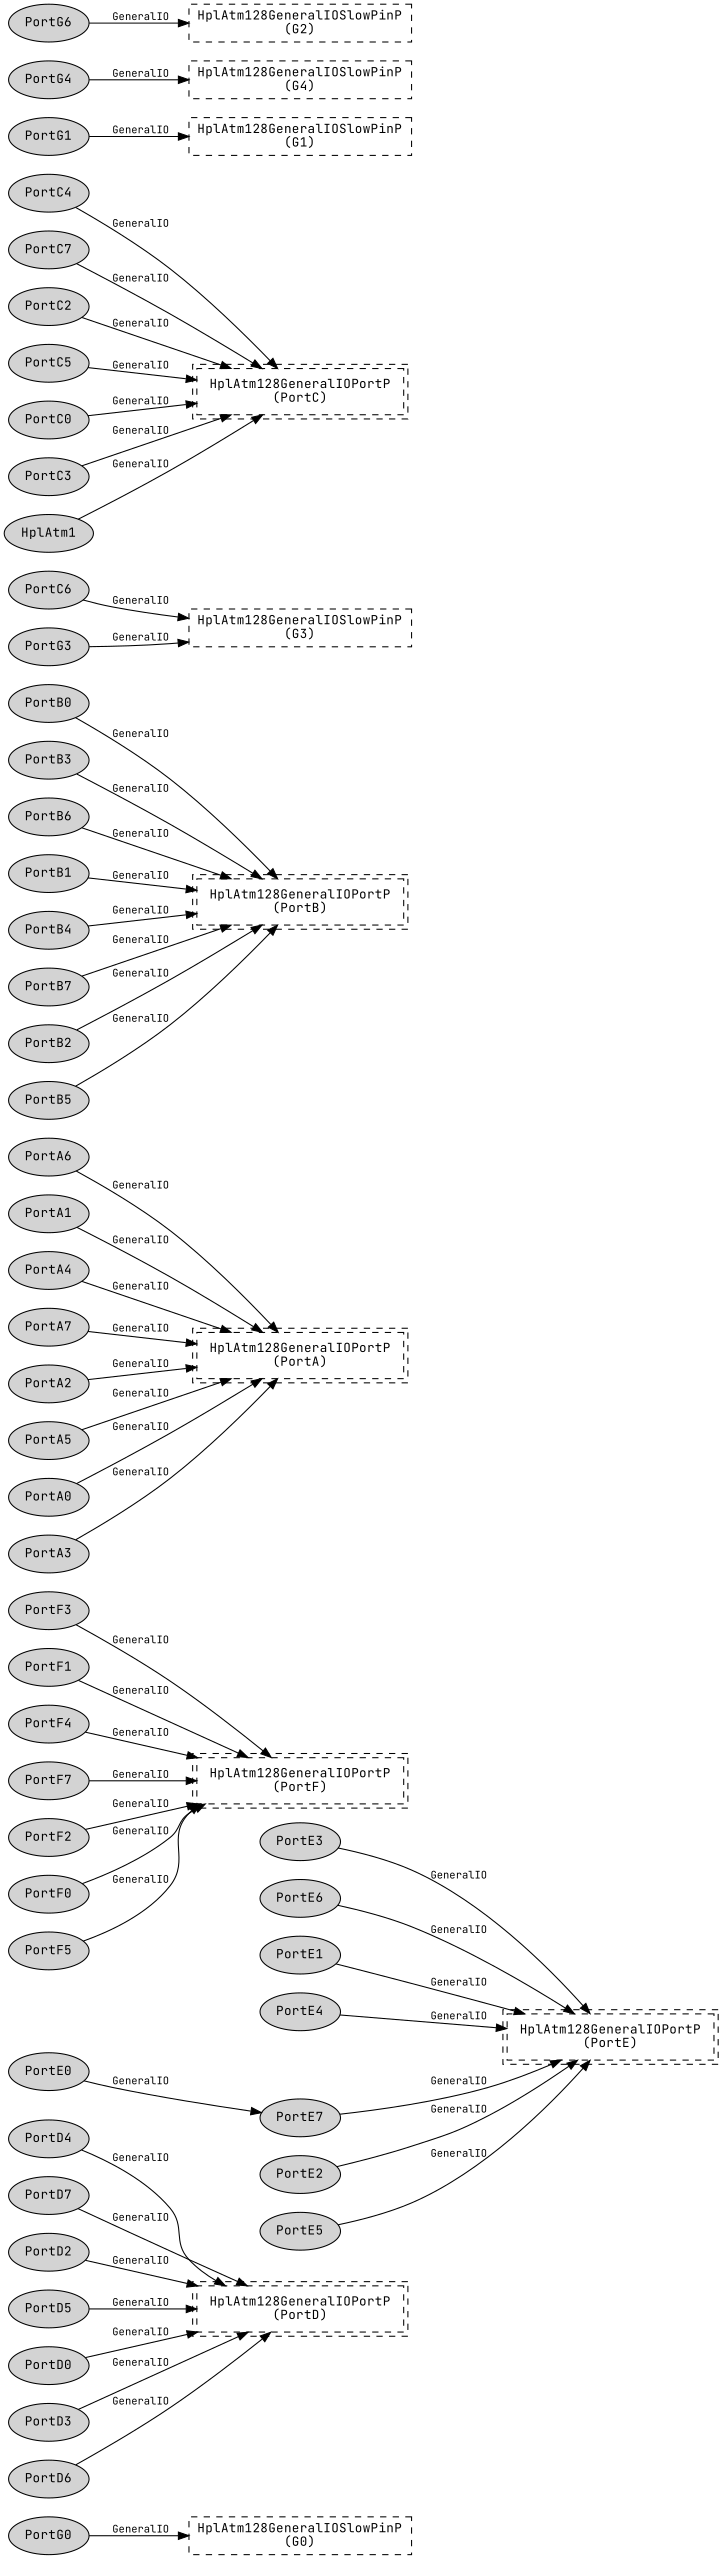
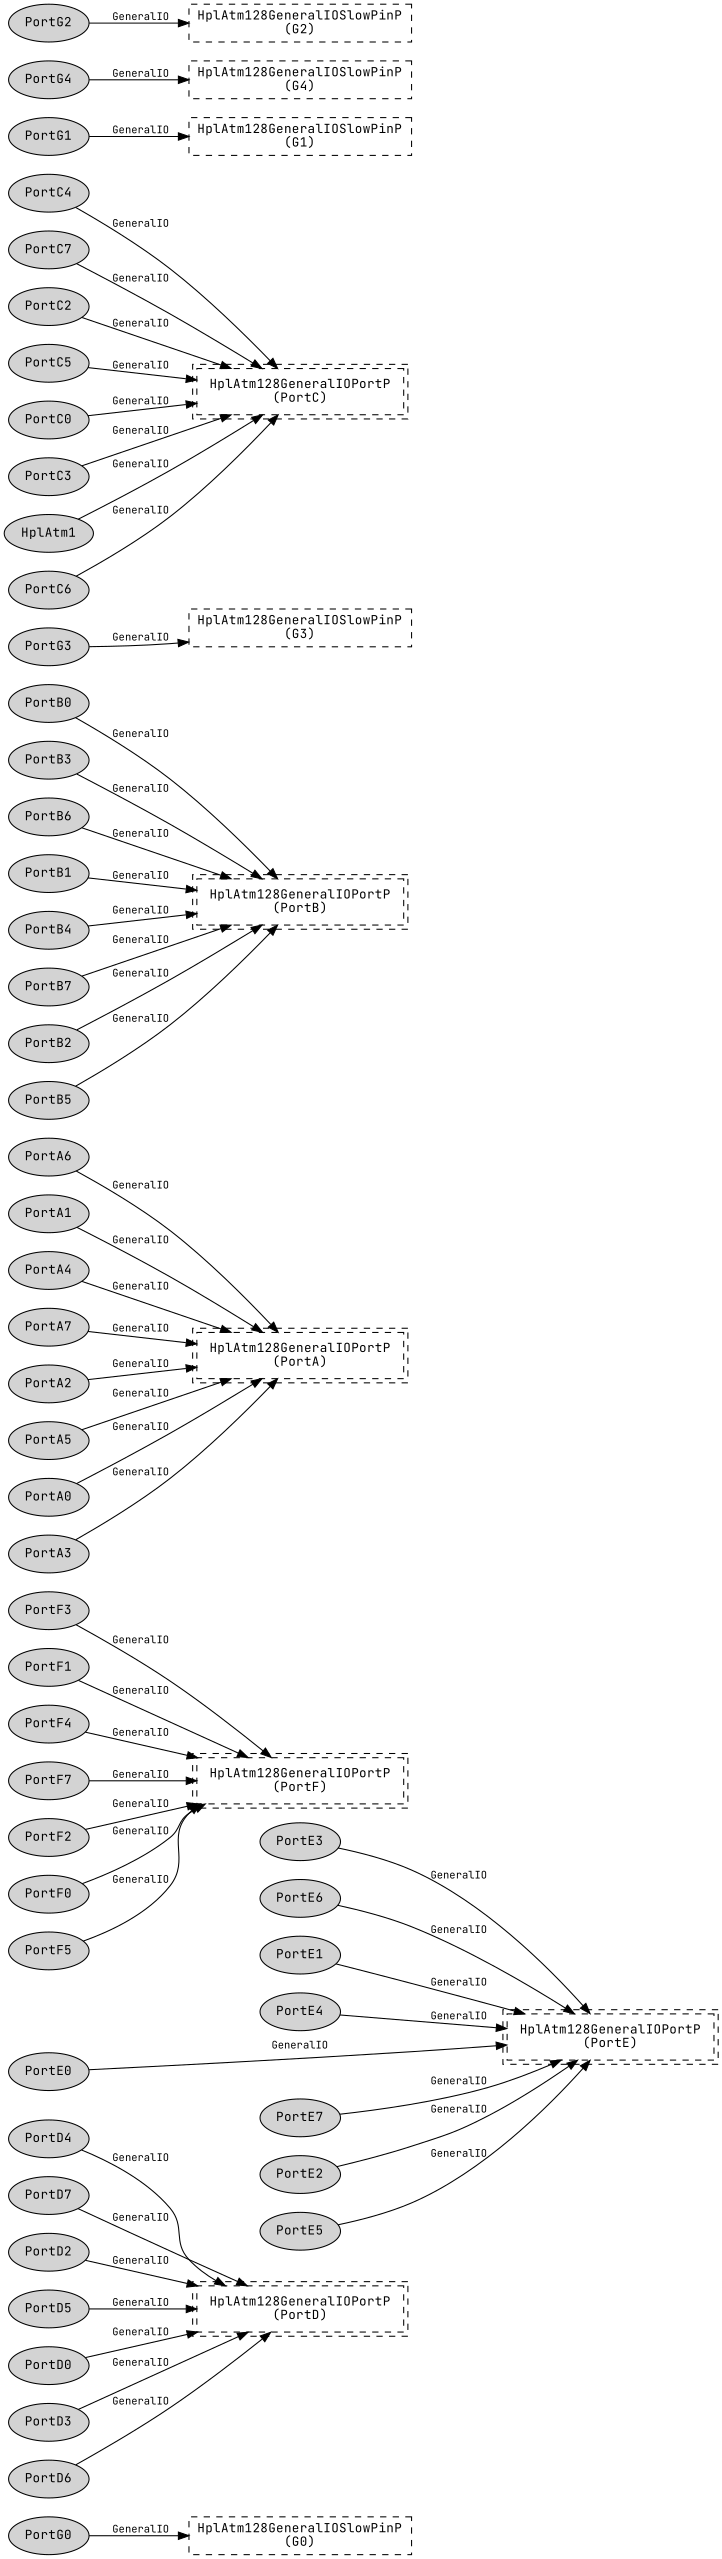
node "PortG6": label "PortG6" -> "PortG2"
edge "PortC6" -> "HplAtm128GeneralIOSlowPinP (G3)": now "PortC6" -> "HplAtm128GeneralIOPortP (PortC)"
edge "PortE0" -> "PortE7": now "PortE0" -> "HplAtm128GeneralIOPortP (PortE)"
